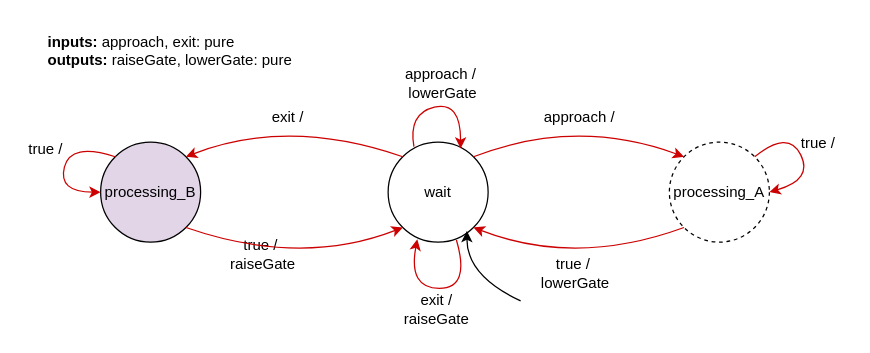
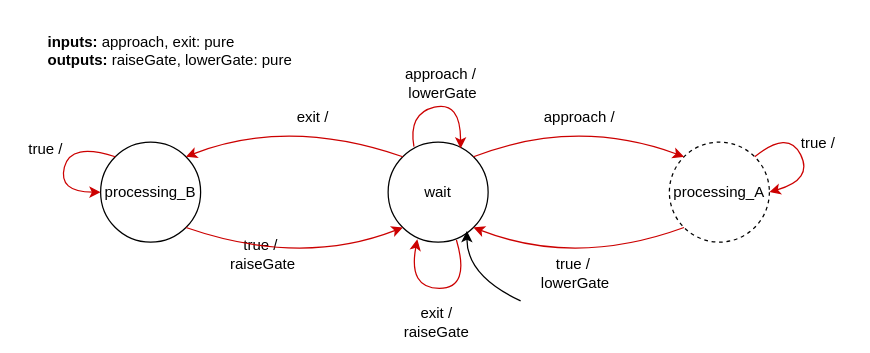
node "exit /": moved (288, 117) -> (313, 117)
node "processing_B": fillcolor #e1d5e7 -> #ffffff
node "exit / raiseGate": moved (437, 309) -> (437, 321)
